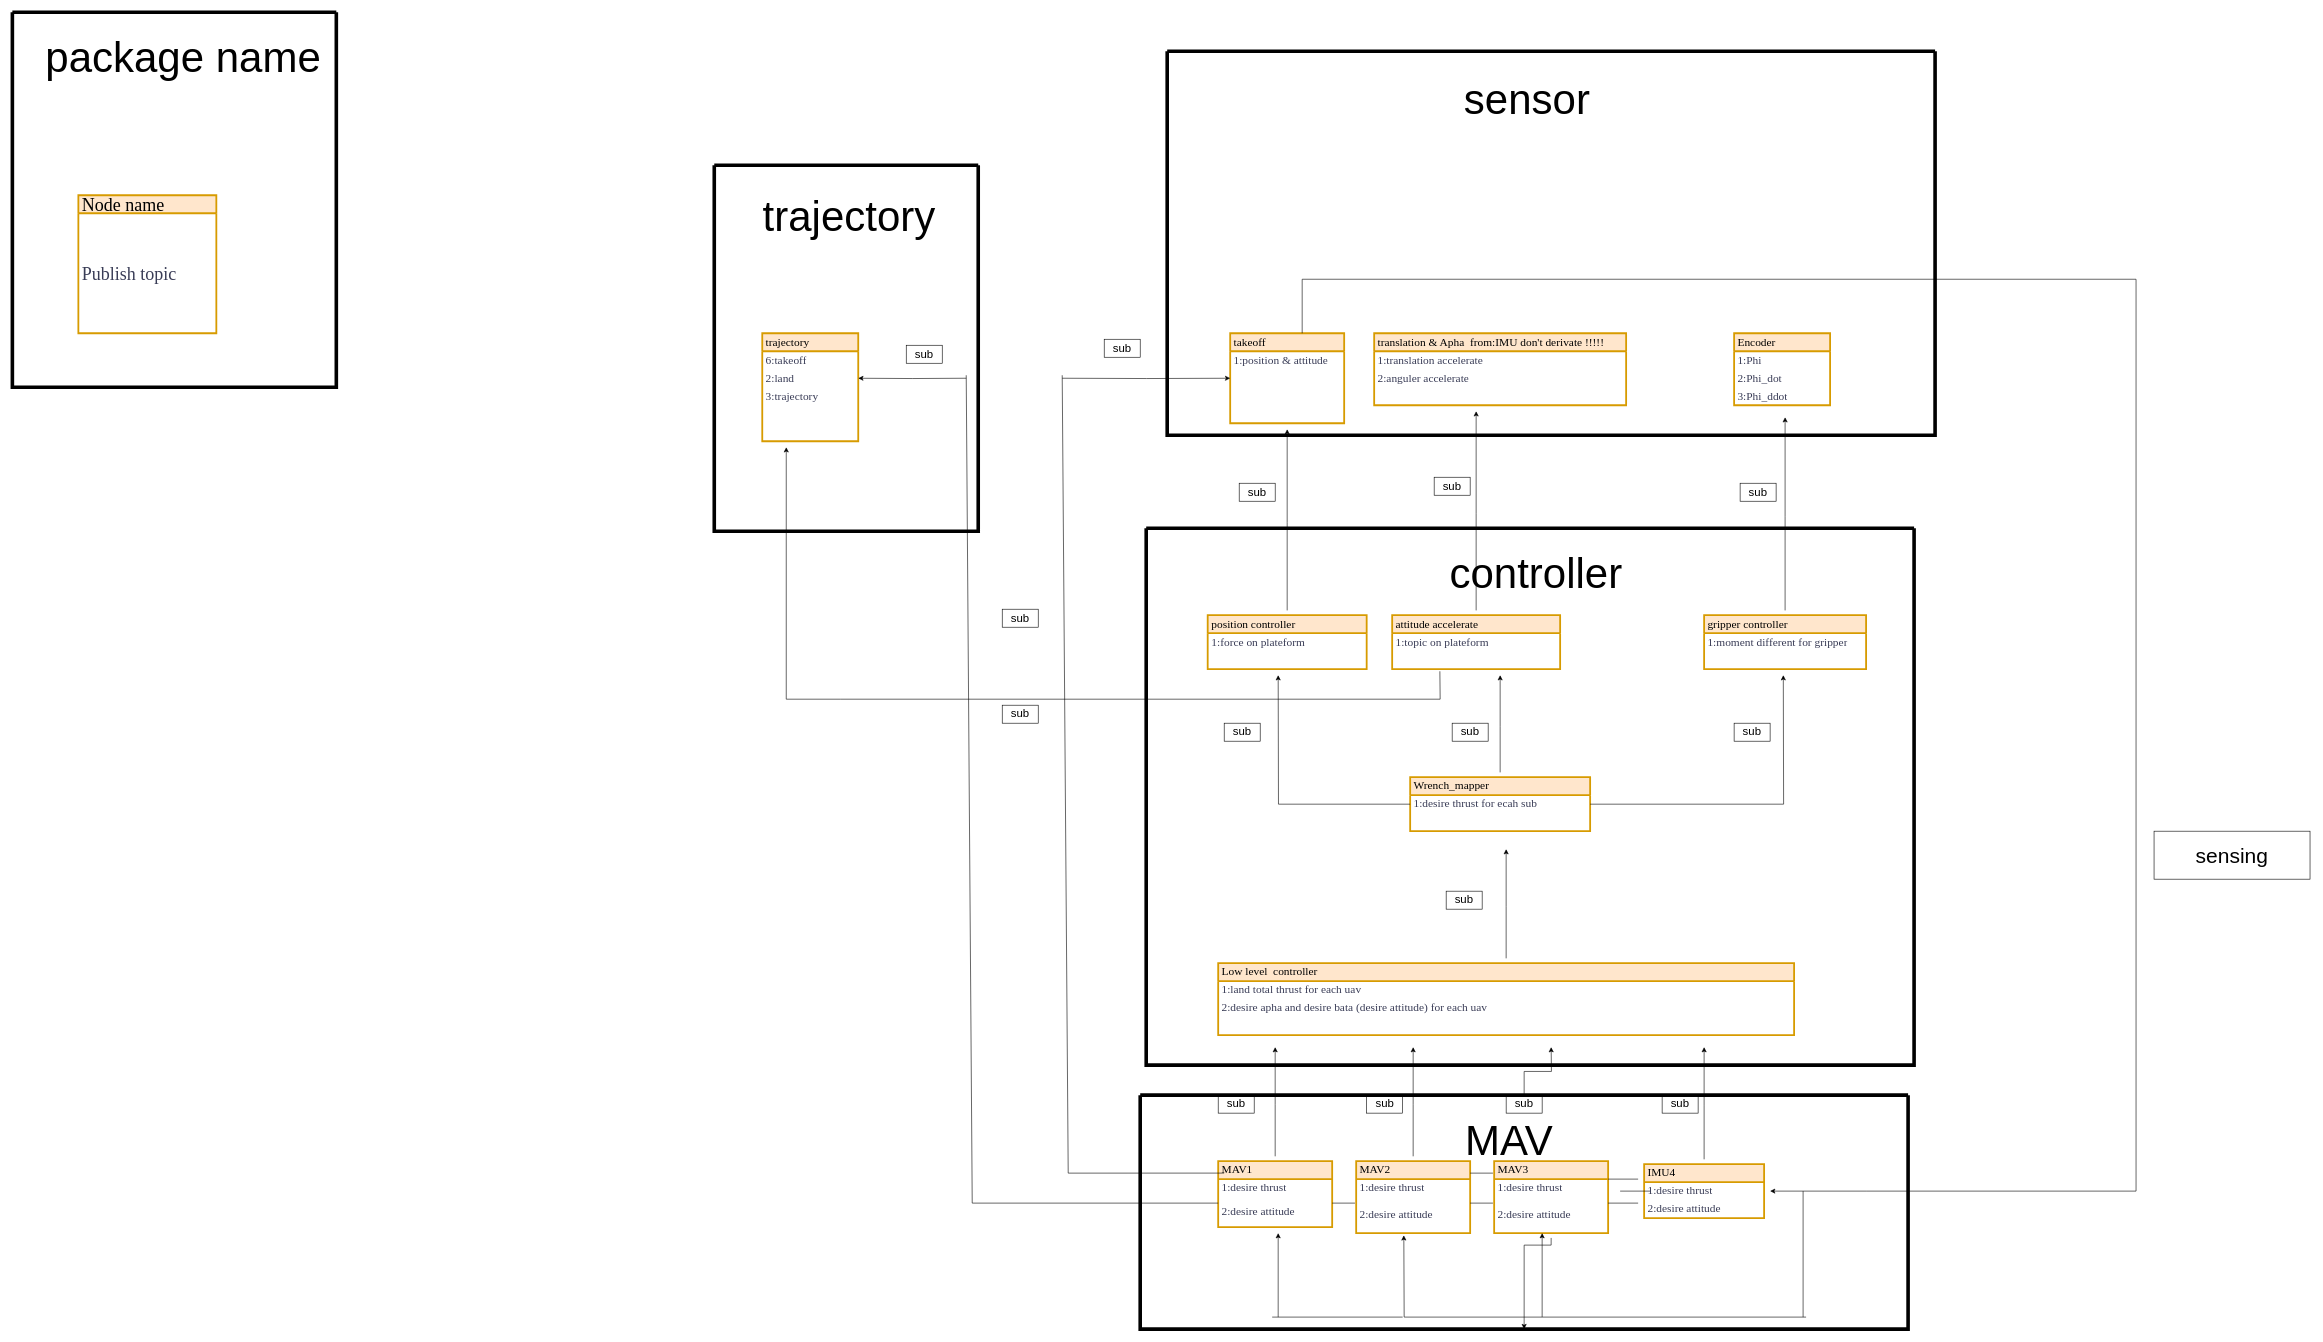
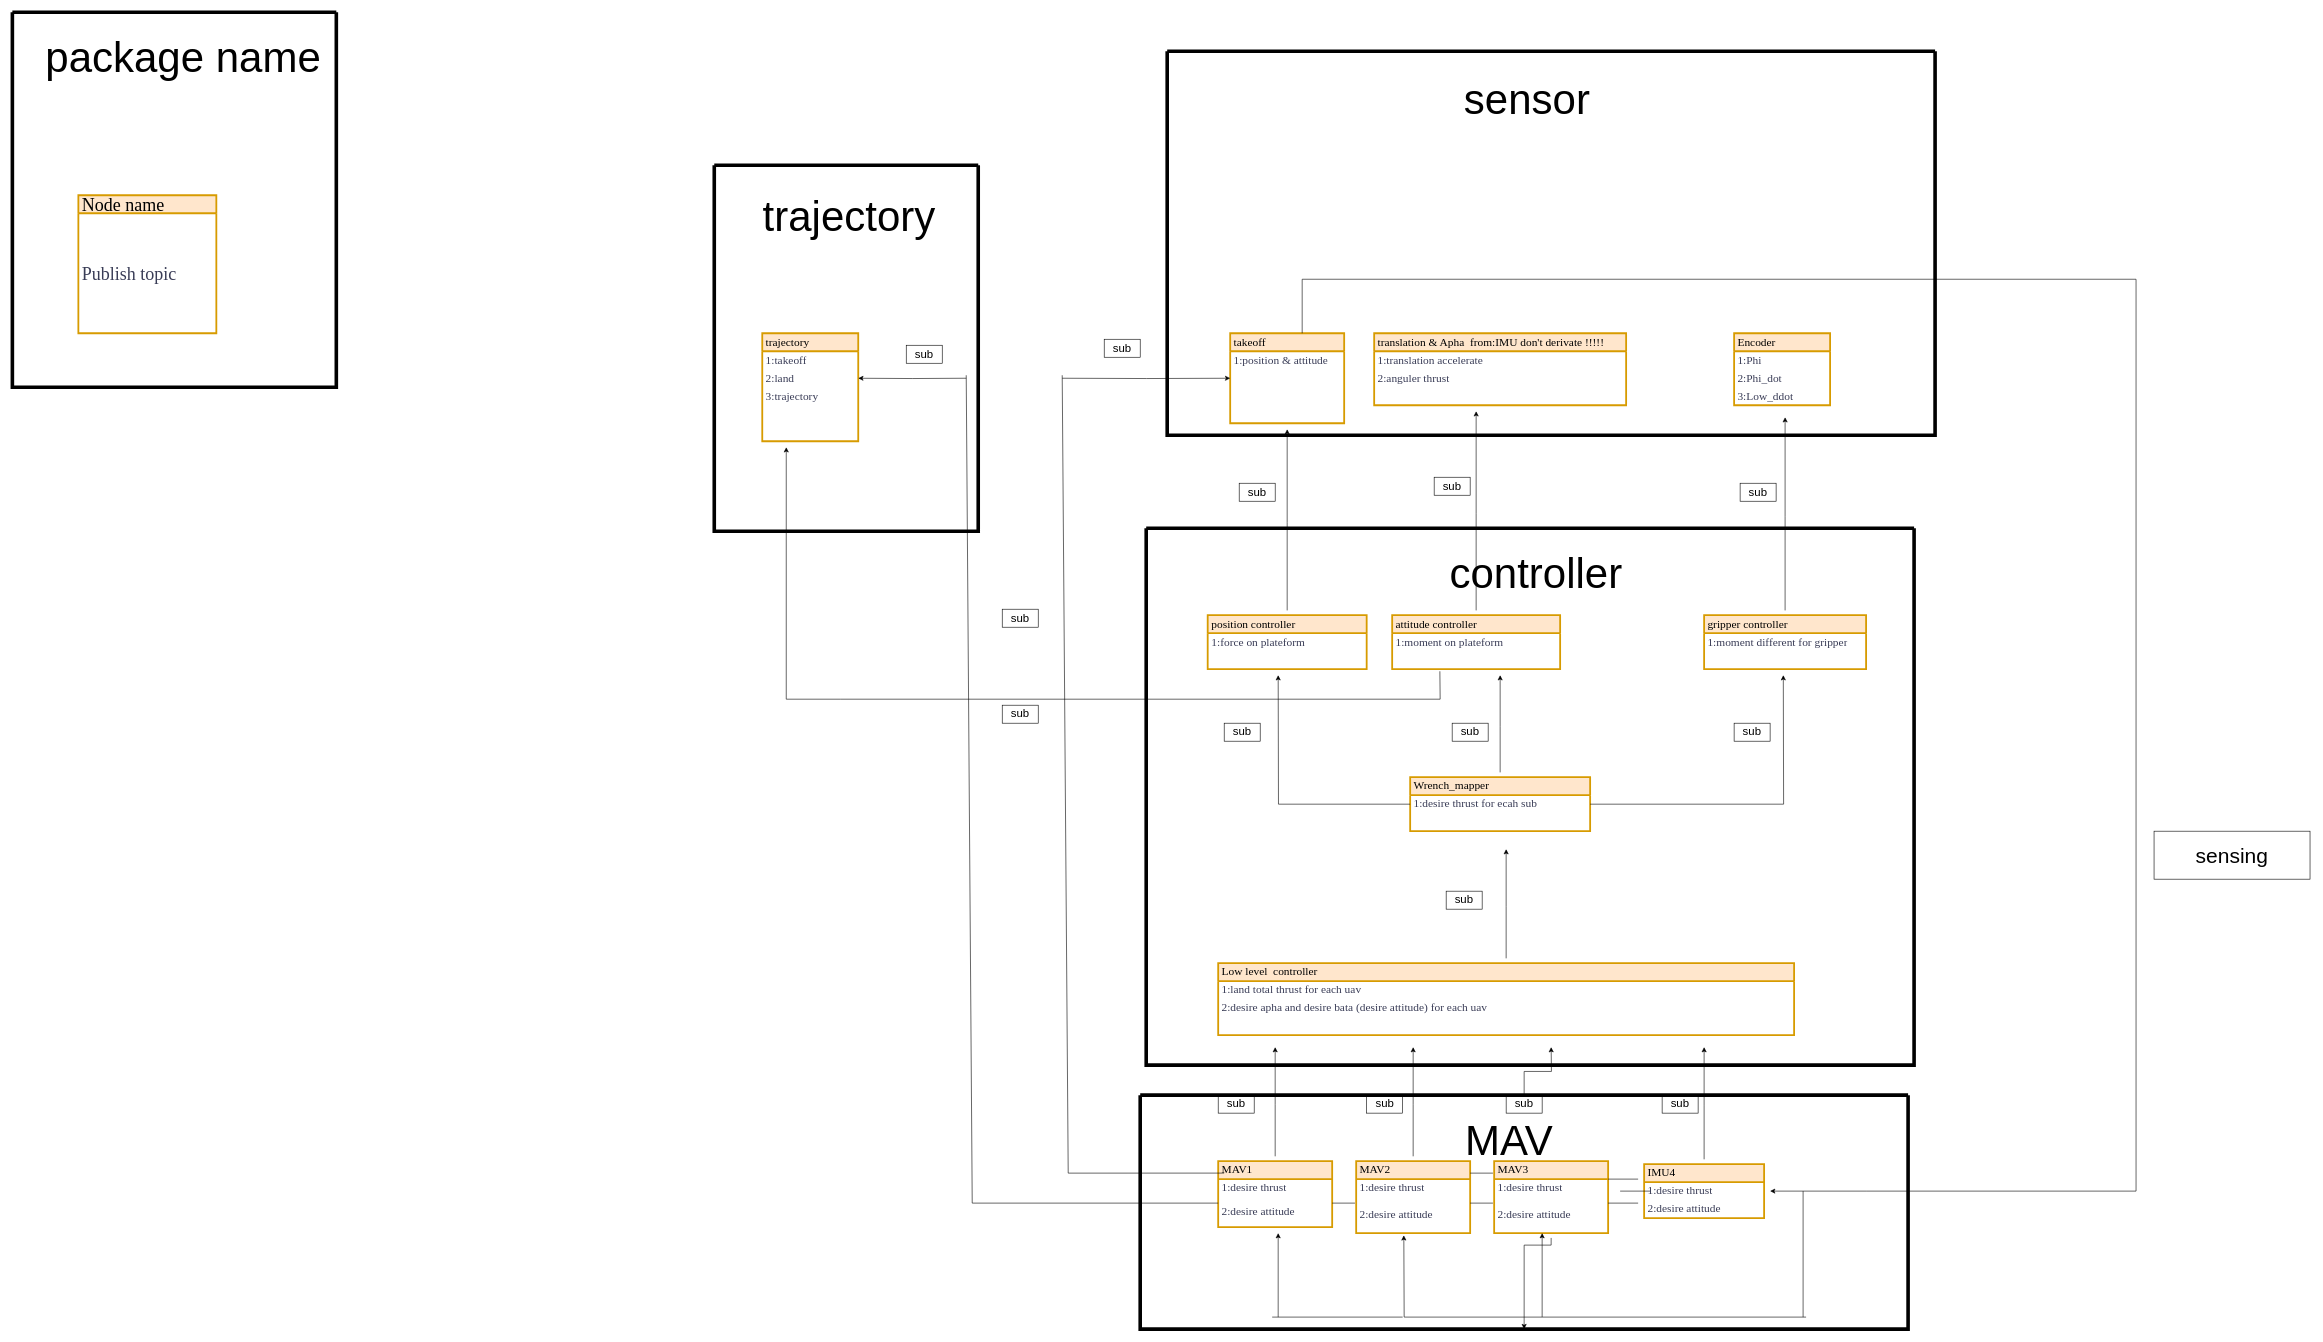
node "6:takeoff": label "6:takeoff" -> "1:takeoff"
node "2:anguler accelerate": label "2:anguler accelerate" -> "2:anguler thrust"
node "3:Phi_ddot": label "3:Phi_ddot" -> "3:Low_ddot"
node "attitude accelerate": label "attitude accelerate" -> "attitude controller"
node "1:topic on plateform": label "1:topic on plateform" -> "1:moment on plateform"
